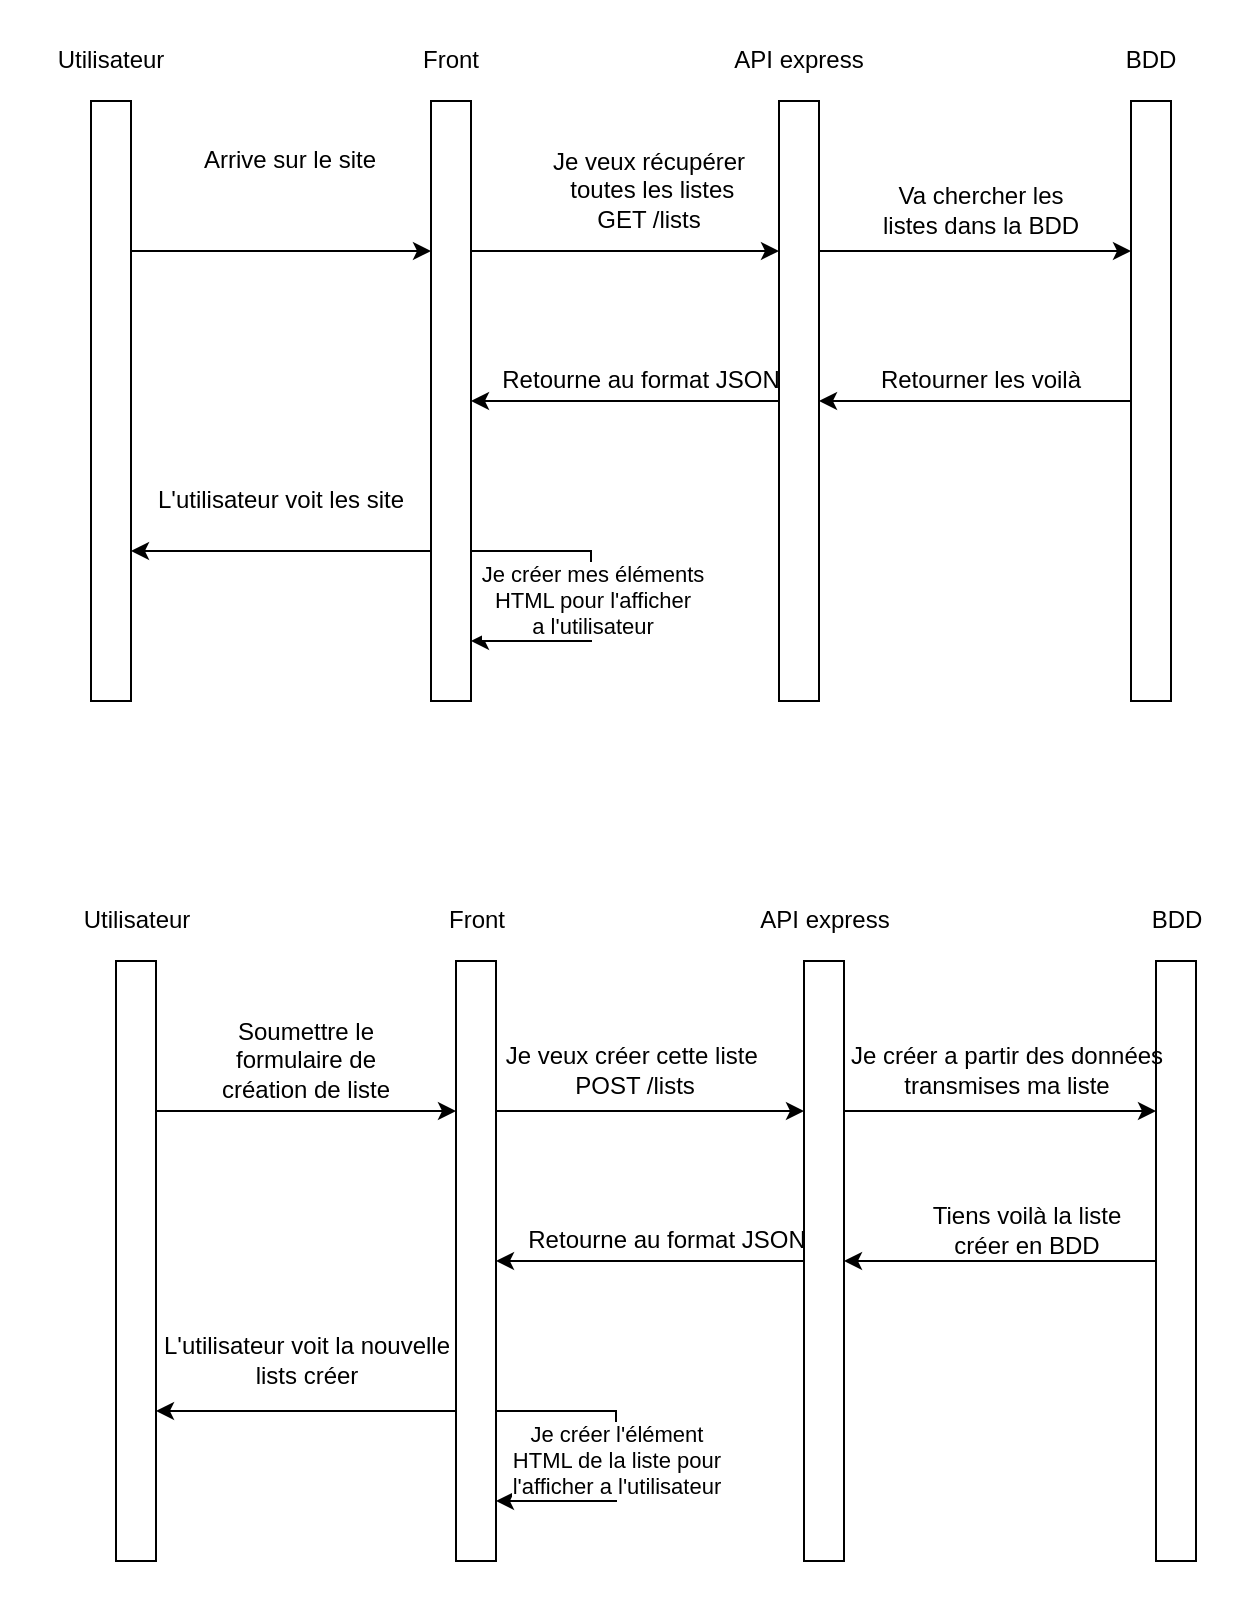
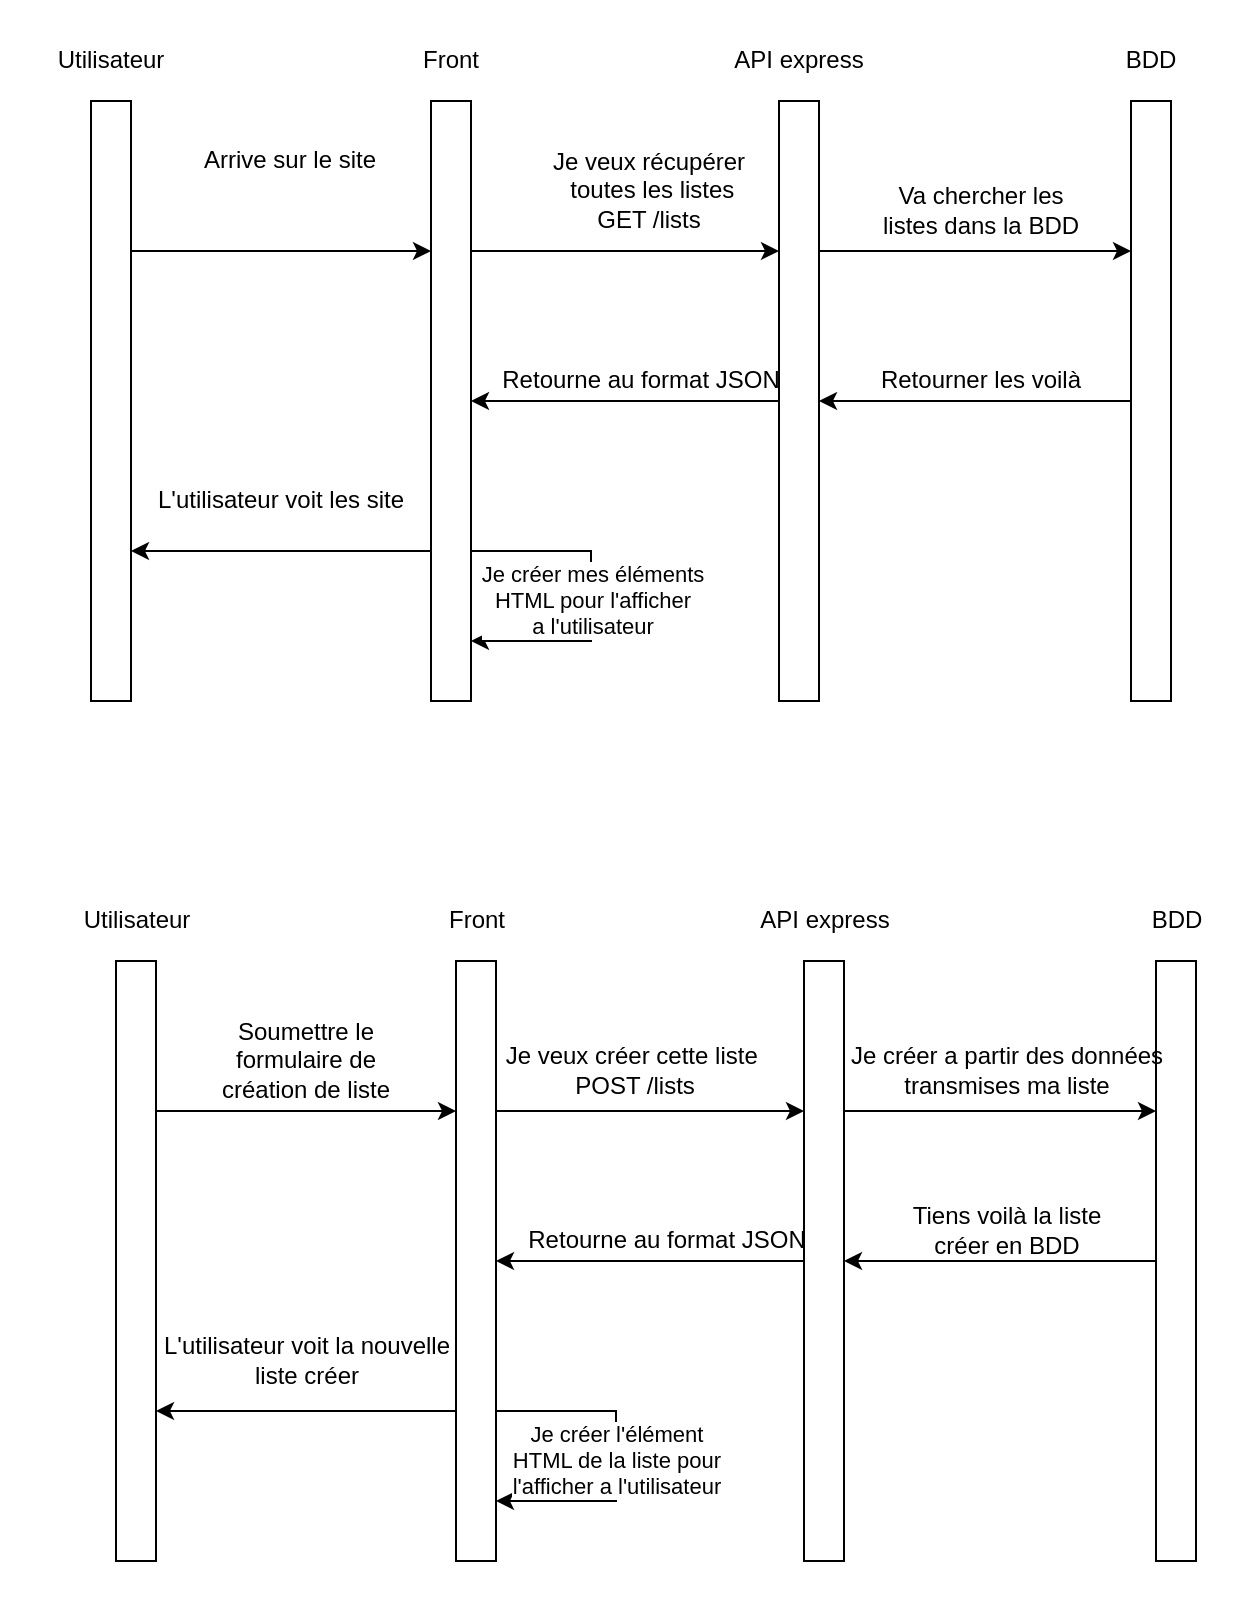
node "Tiens voilà la liste créer en BDD": moved (1026, 1231) -> (1006, 1231)
node "L'utilisateur voit la nouvelle lists créer": label "L'utilisateur voit la nouvelle lists créer" -> "L'utilisateur voit la nouvelle liste créer"
